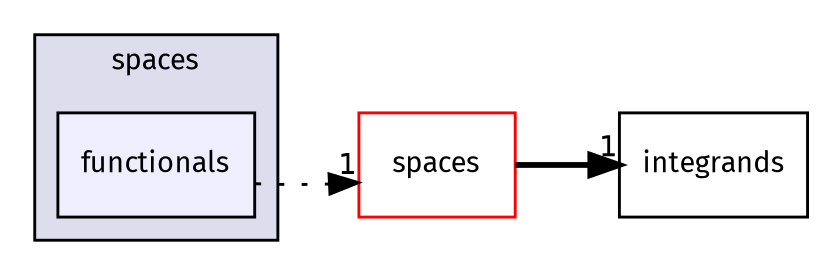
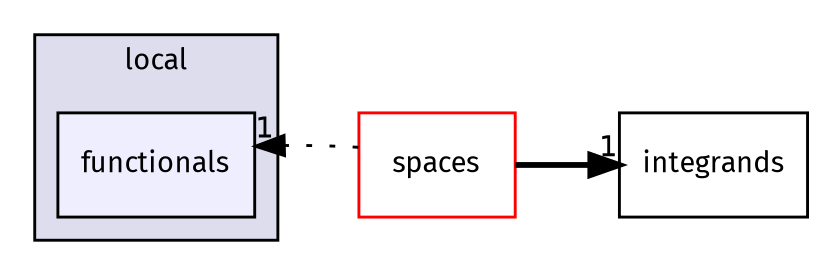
cluster "spaces": label "spaces" -> "local"
edge "functionals" -> "spaces": reversed
